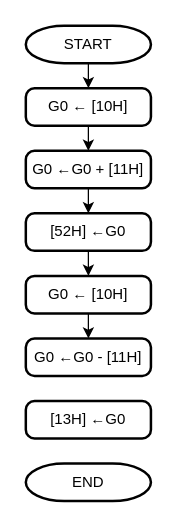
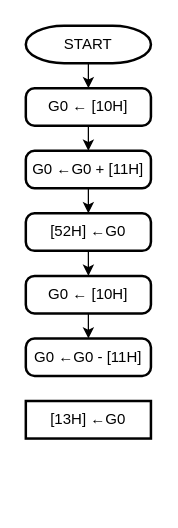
node "[13H] ←G0": shape rounded rectangle -> rectangle
node "END": removed
